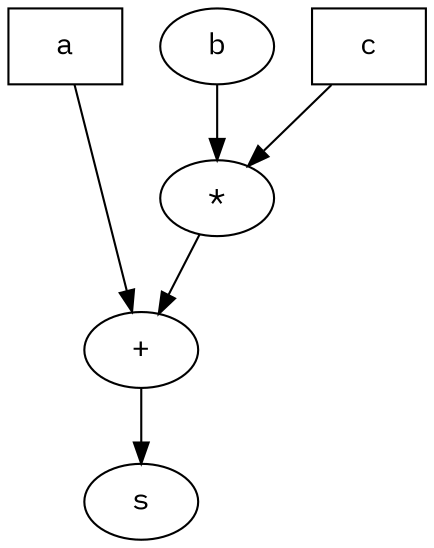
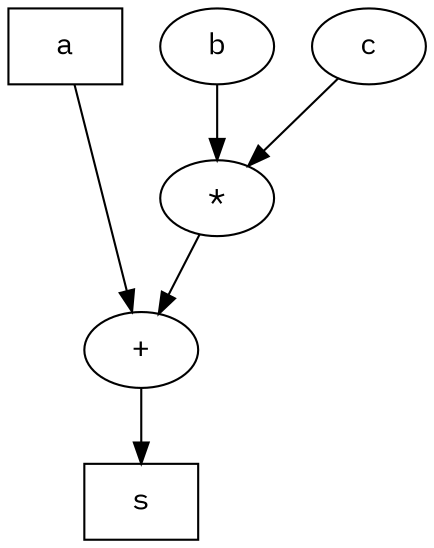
node "c": shape box -> ellipse
node "s": shape ellipse -> box
